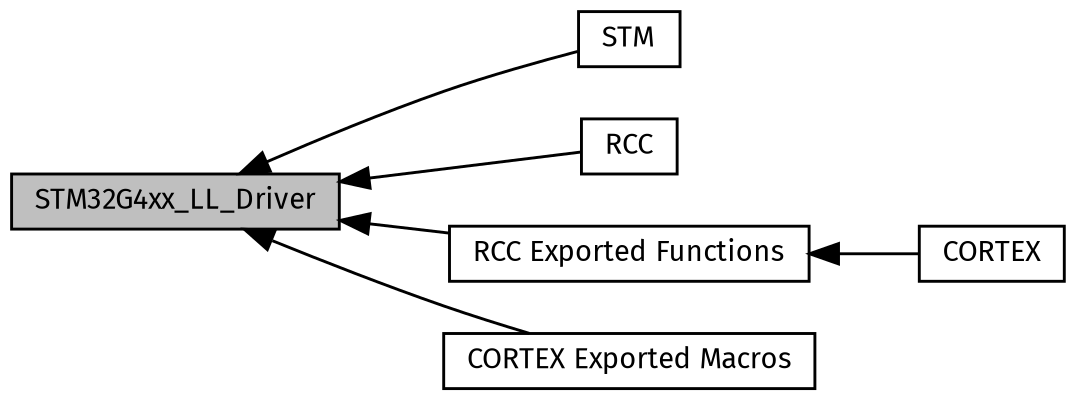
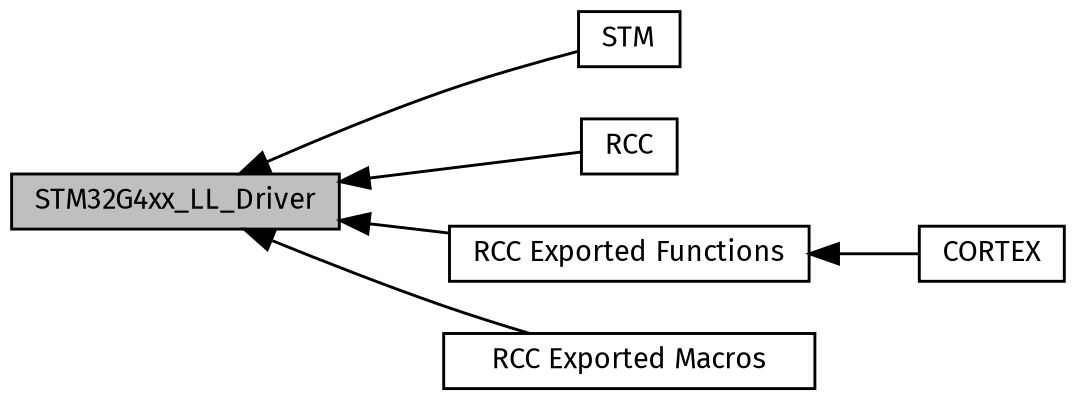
node "CORTEX Exported Macros": label "CORTEX Exported Macros" -> "RCC Exported Macros"
